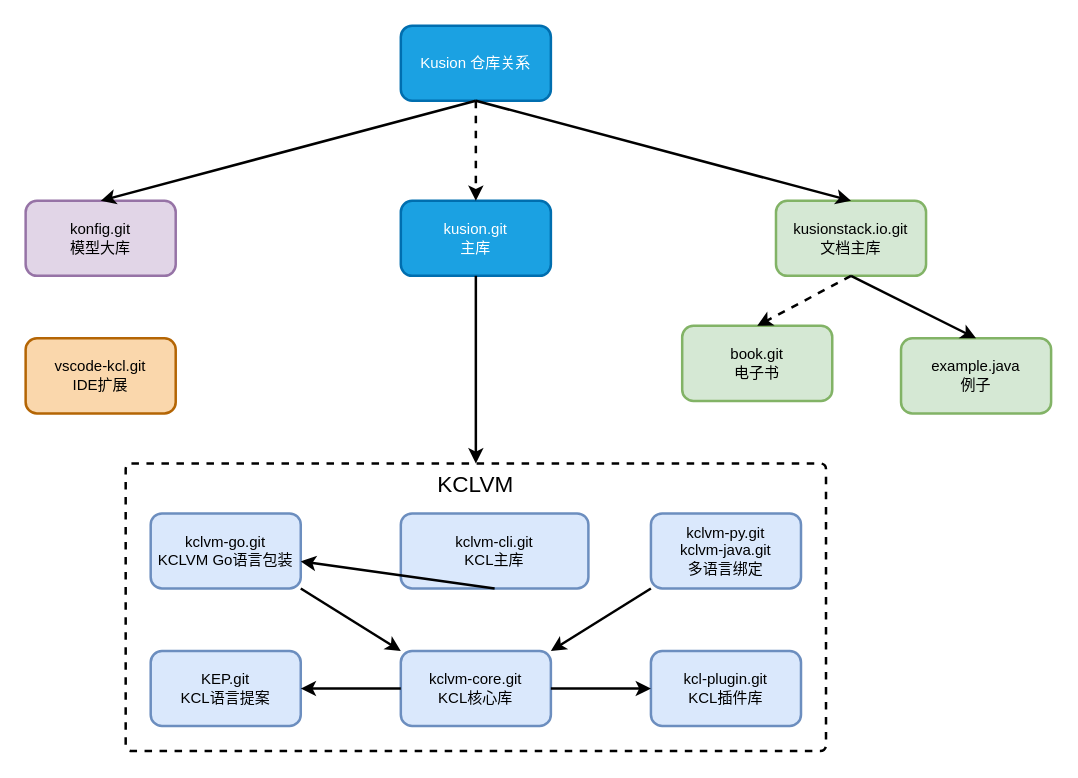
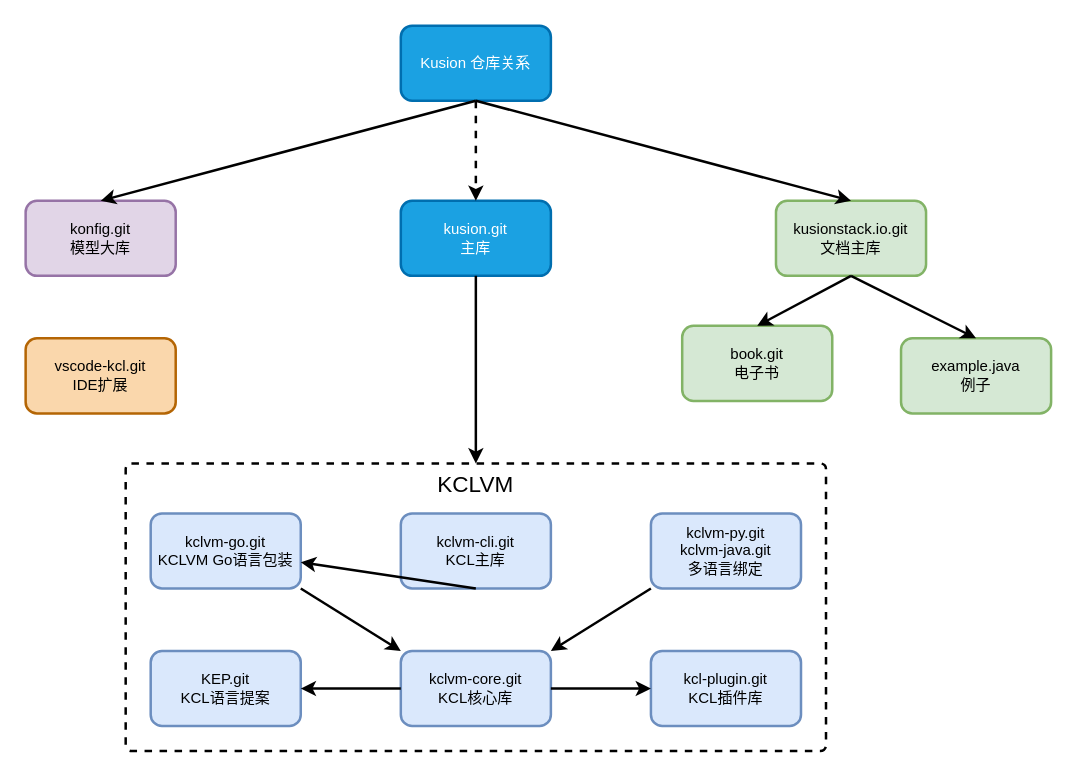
edge "kusionstack.io.git 文档主库" -> "book.git 电子书": style dashed -> solid
node "kclvm-cli.git KCL主库": size 188x75 -> 150x75
